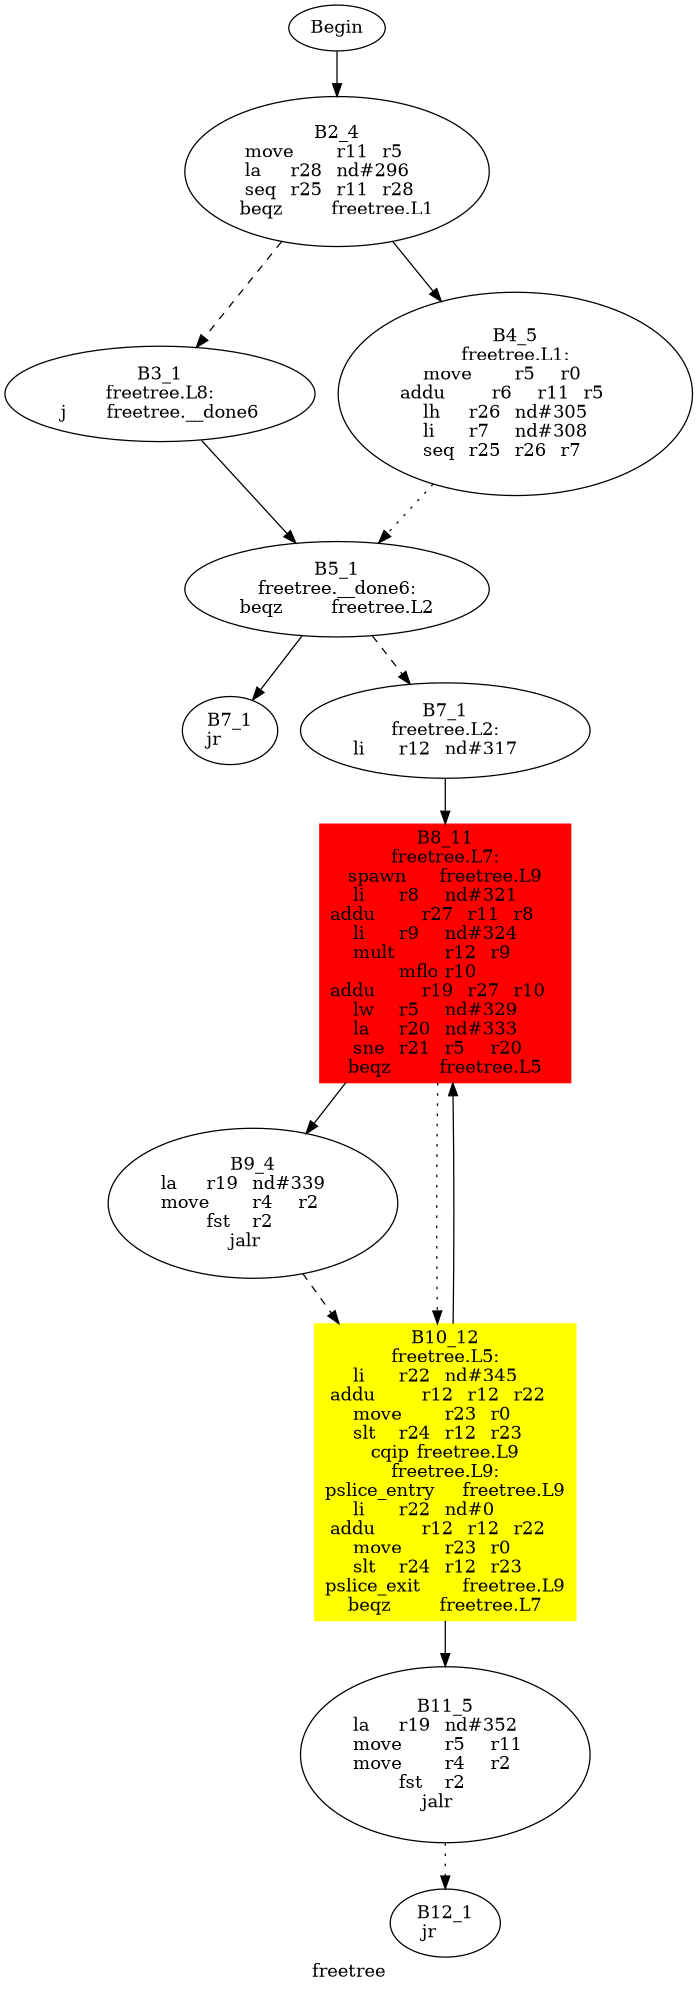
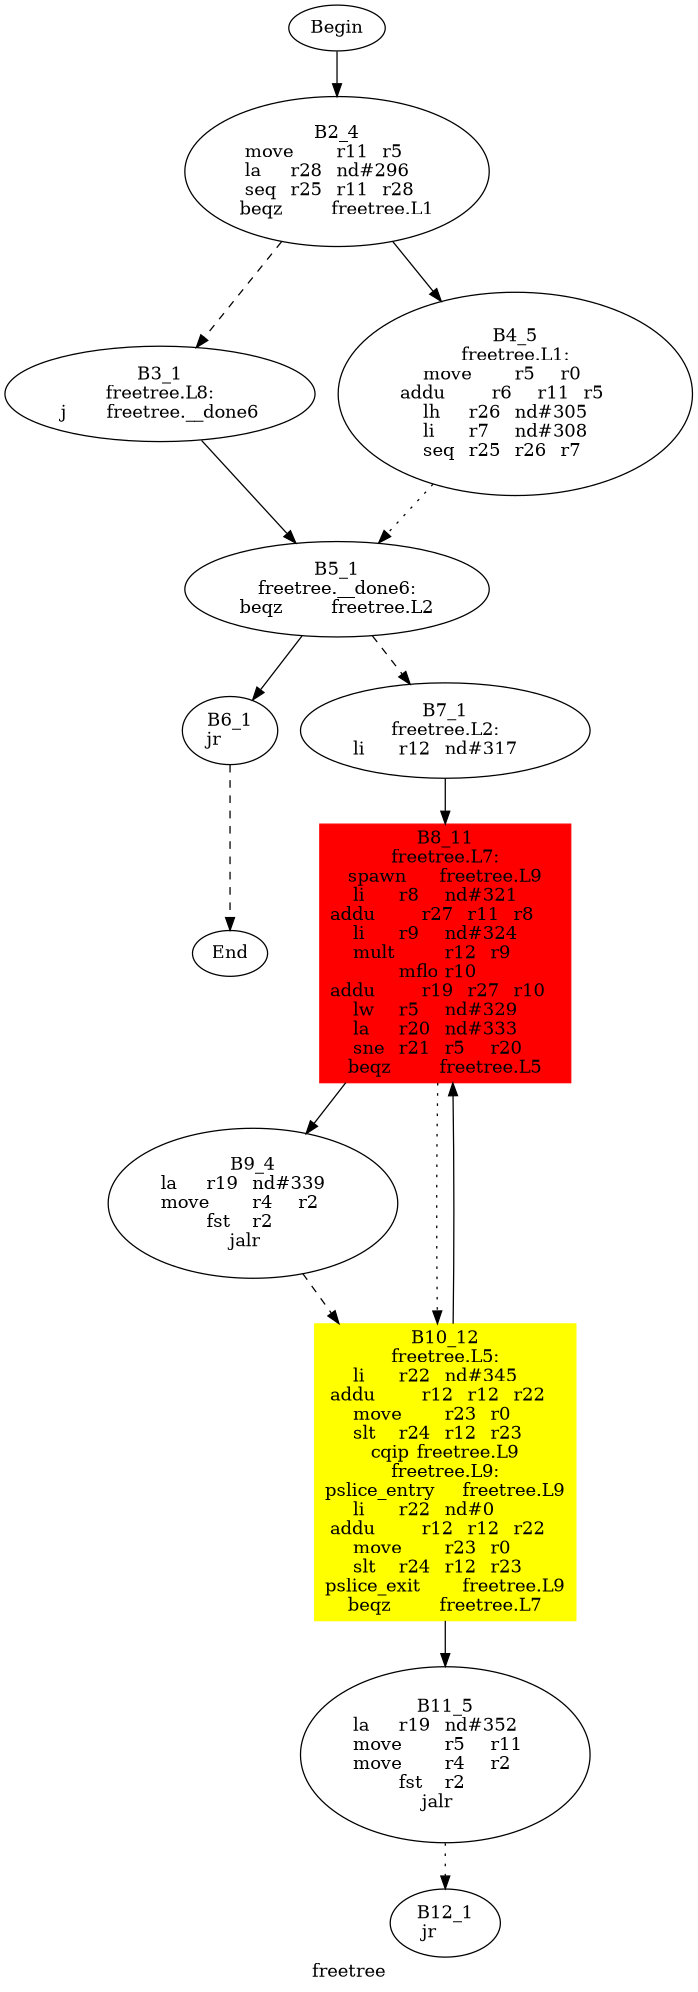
node "B7_1 jr": label "B7_1 jr" -> "B6_1 jr"
node "End": added
